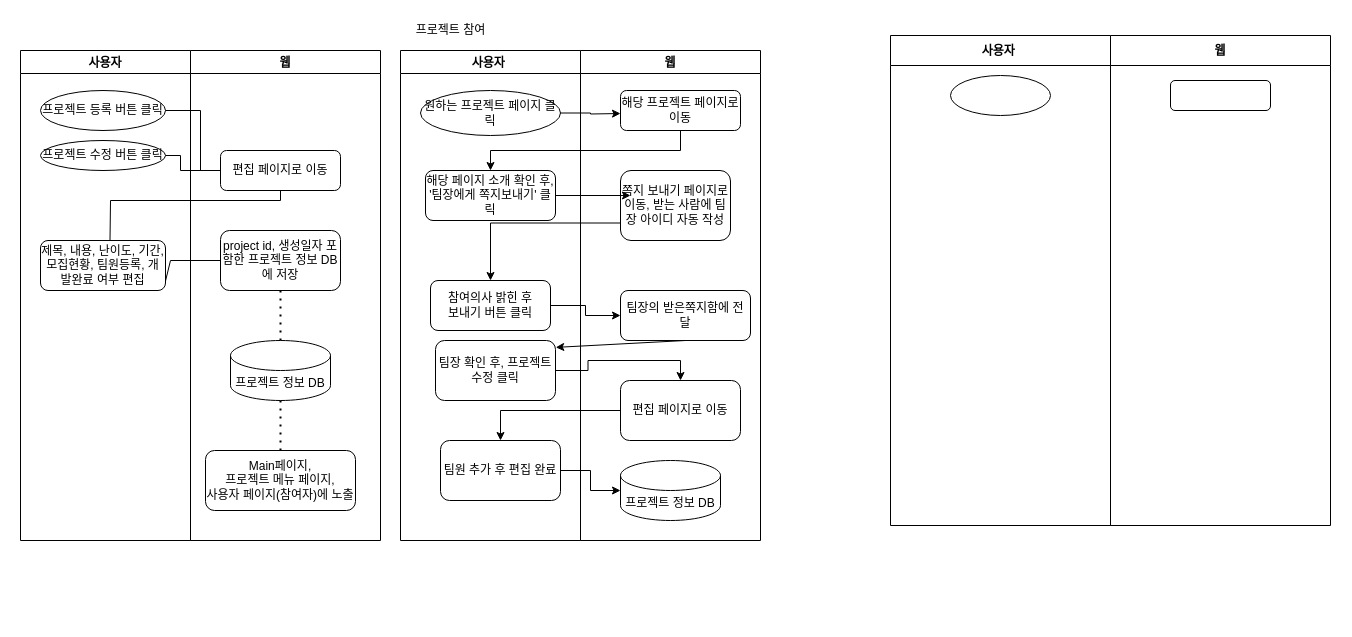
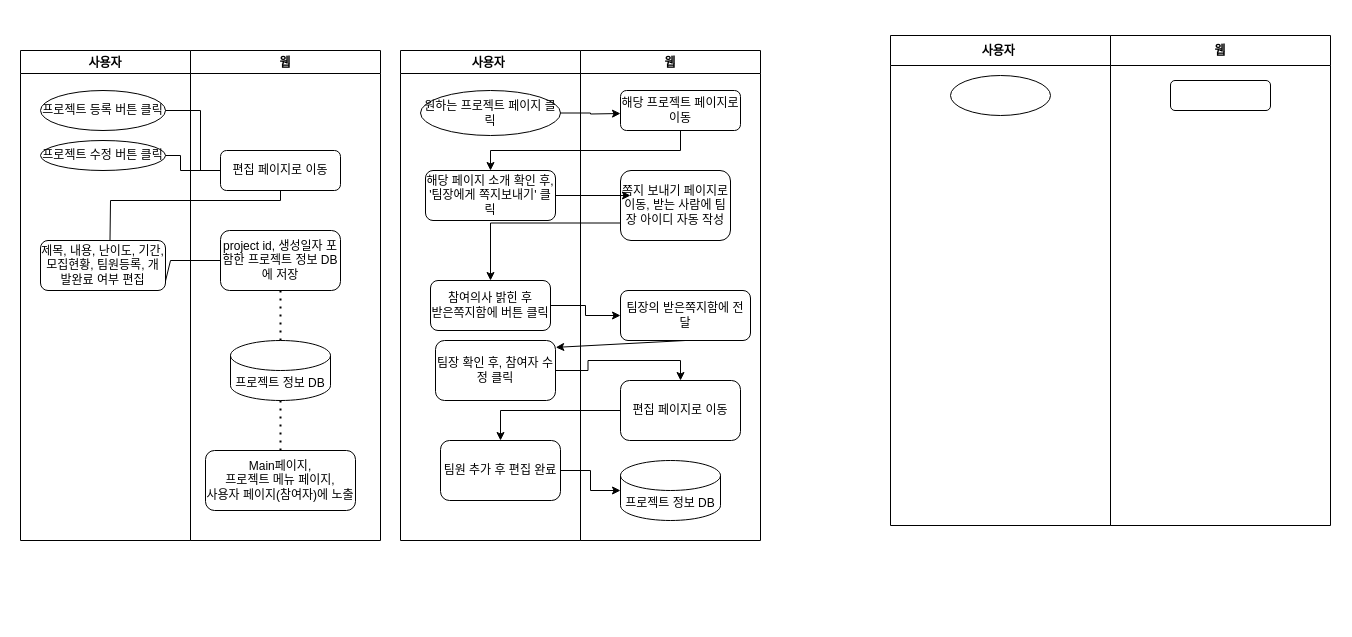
node "프로젝트 참여": removed
node "참여의사 밝힌 후 보내기 버튼 클릭": label "참여의사 밝힌 후 보내기 버튼 클릭" -> "참여의사 밝힌 후 받은쪽지함에 버튼 클릭"
node "팀장 확인 후, 프로젝트 수정 클릭": label "팀장 확인 후, 프로젝트 수정 클릭" -> "팀장 확인 후, 참여자 수정 클릭"
